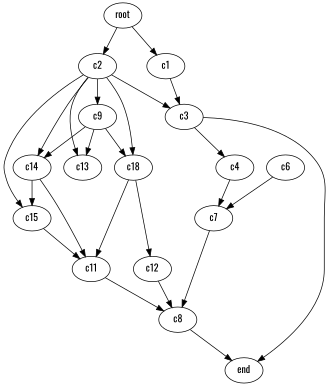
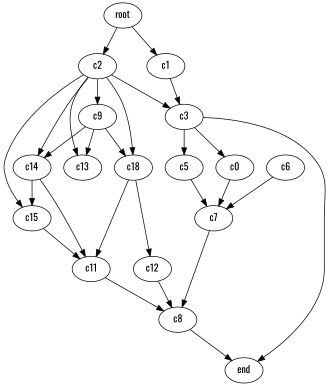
node "c5": added
node "c4": label "c4" -> "c0"
